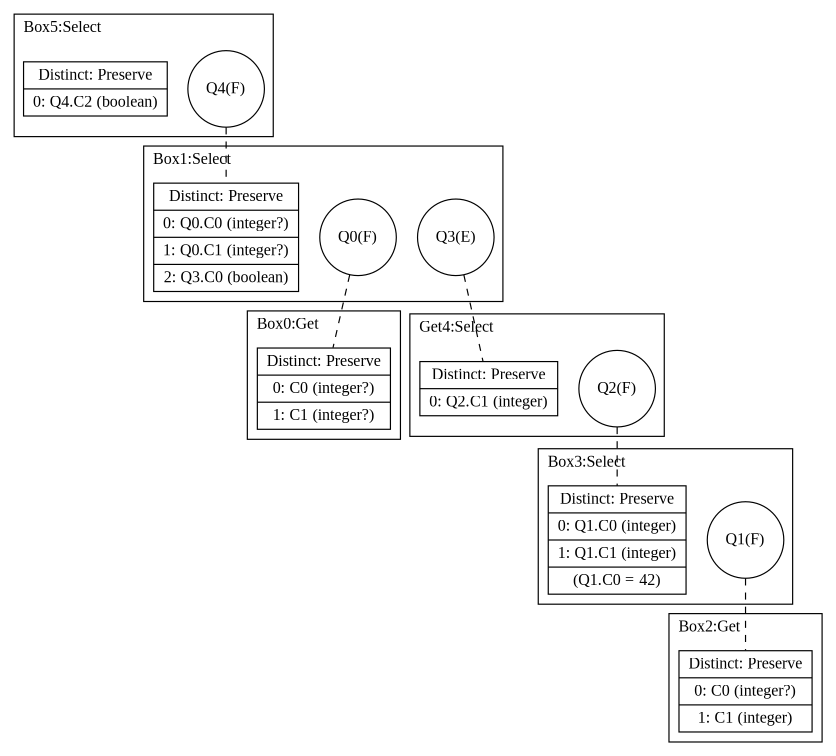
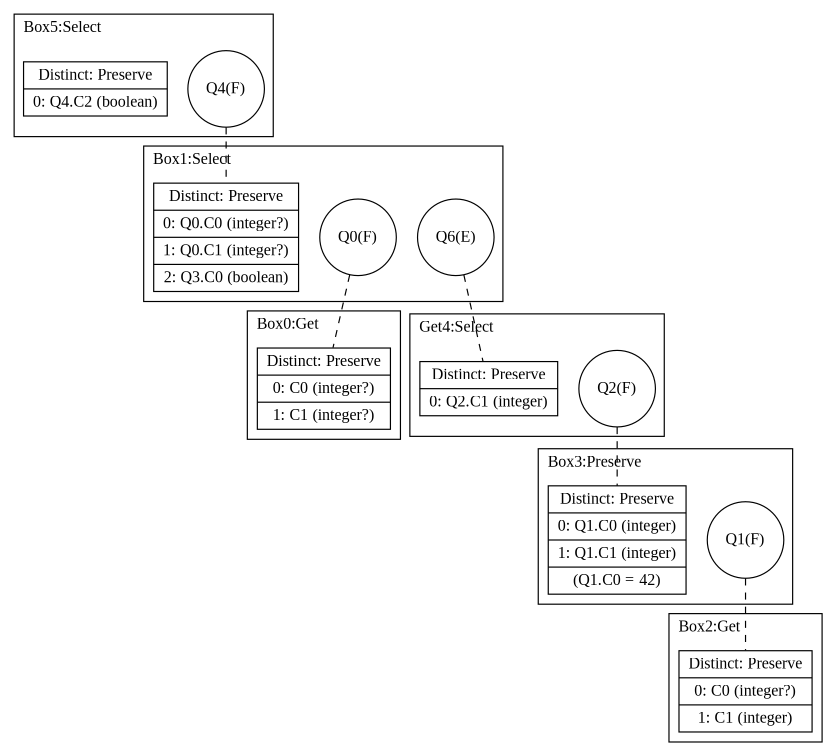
node "Q3(E)": label "Q3(E)" -> "Q6(E)"
cluster "Box3:Select": label "Box3:Select" -> "Box3:Preserve"
